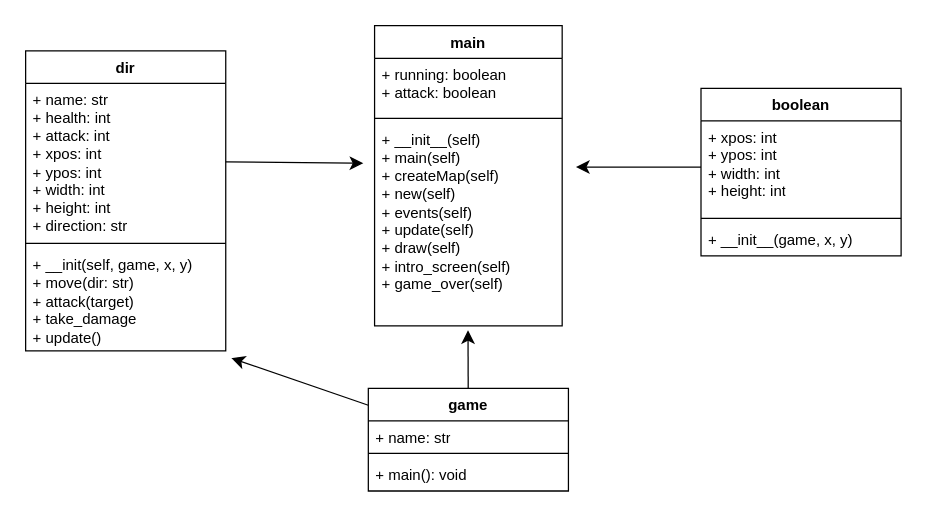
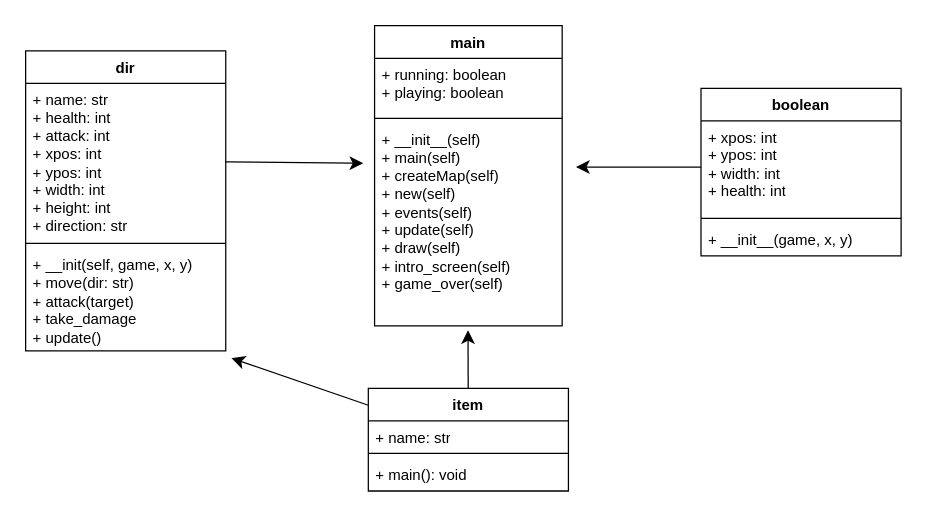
node "+ running: boolean + attack: boolean": label "+ running: boolean + attack: boolean" -> "+ running: boolean + playing: boolean"
node "+ xpos: int + ypos: int + width: int + height: int": label "+ xpos: int + ypos: int + width: int + height: int" -> "+ xpos: int + ypos: int + width: int + health: int"
node "game": label "game" -> "item"
